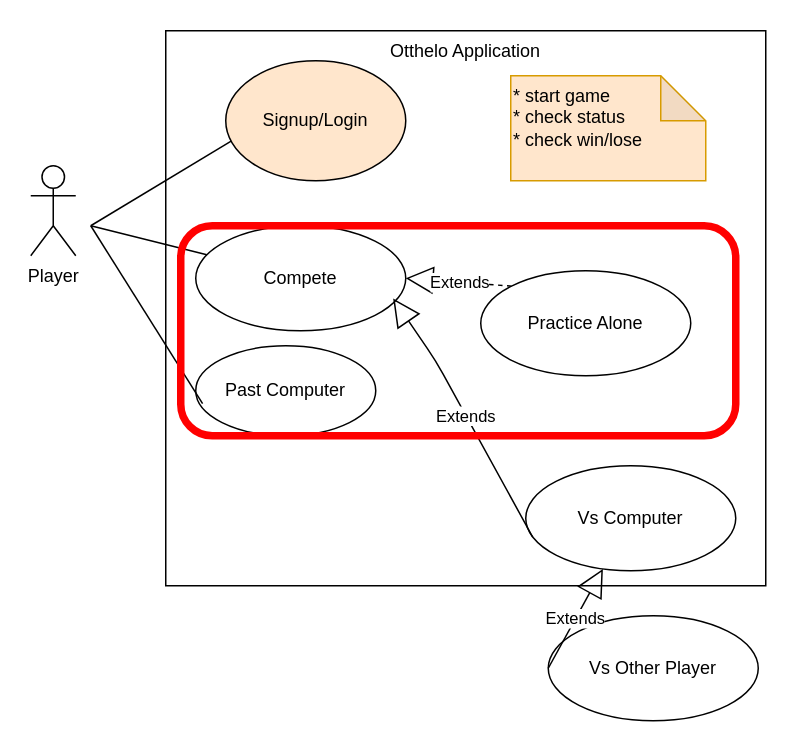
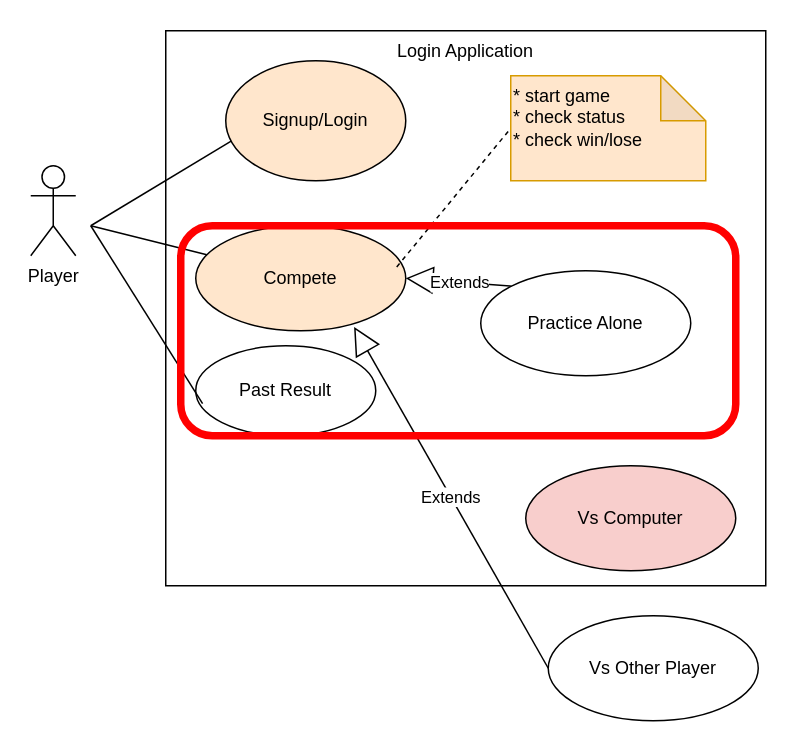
node "Otthelo Application": label "Otthelo Application" -> "Login Application"
edge "* start game * check status * check win/lose" -- "Compete": added
node "Compete": fillcolor #ffffff -> #ffe6cc
edge "Practice Alone" -> "Compete": style dashed -> solid
node "Past Computer": label "Past Computer" -> "Past Result"
edge "Vs Computer" -> "Compete": removed, label "Extends"
node "Vs Computer": fillcolor #ffffff -> #f8cecc
edge "Vs Other Player" -> "Vs Computer": now "Vs Other Player" -> "Compete"
